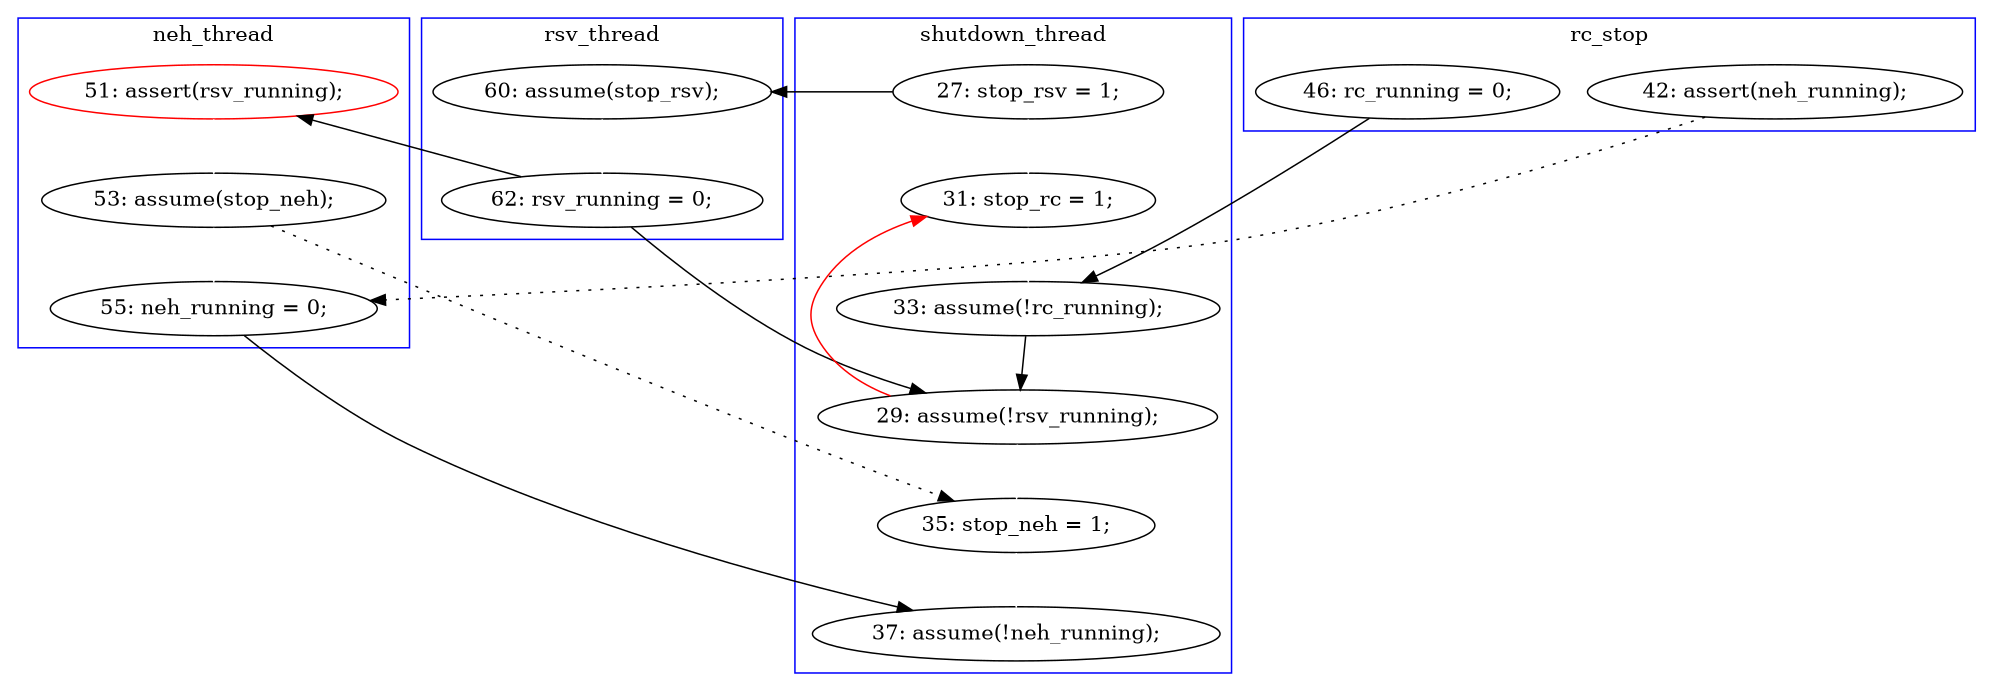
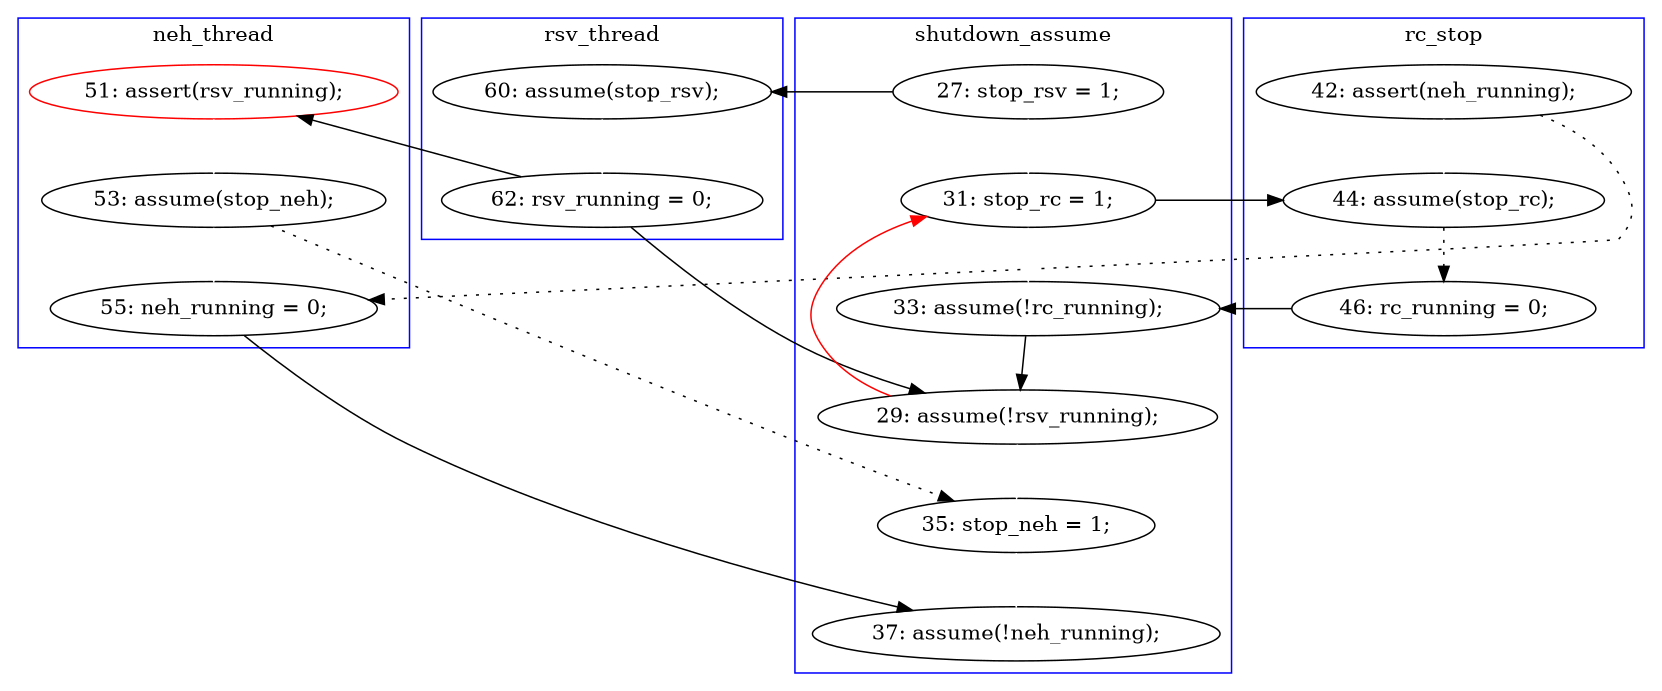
cluster "shutdown_thread": label "shutdown_thread" -> "shutdown_assume"
node "44: assume(stop_rc);": added
